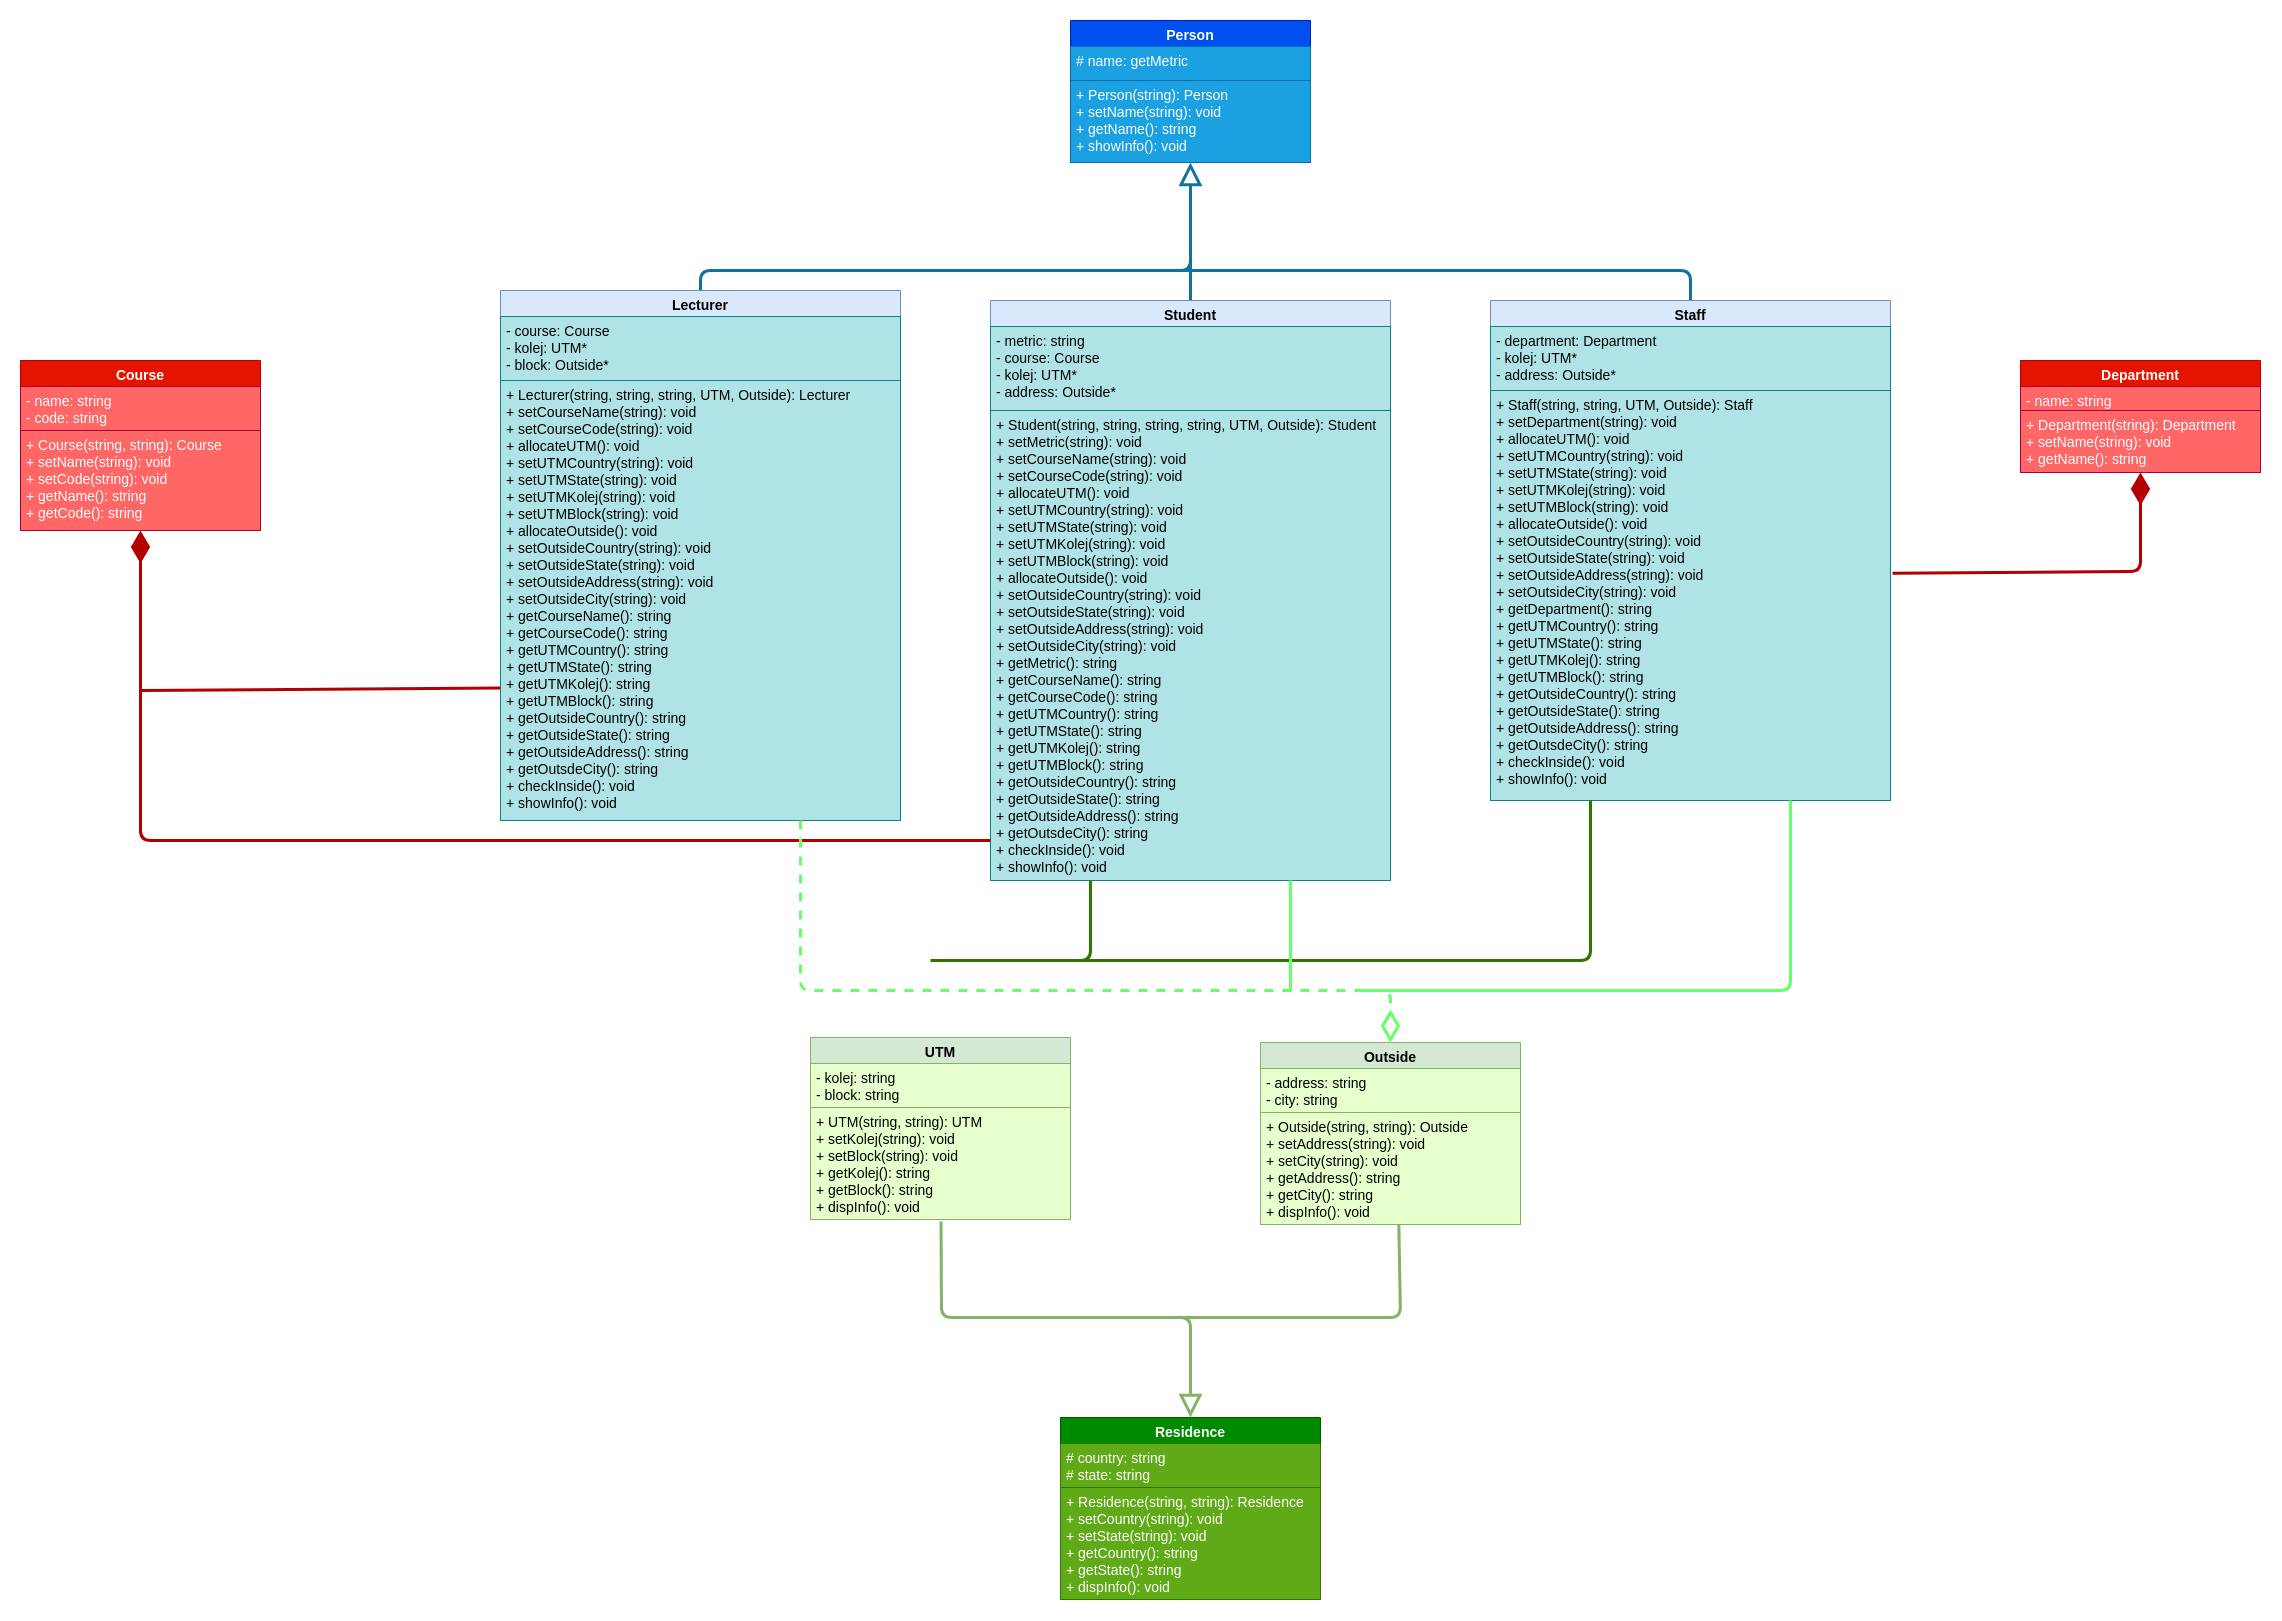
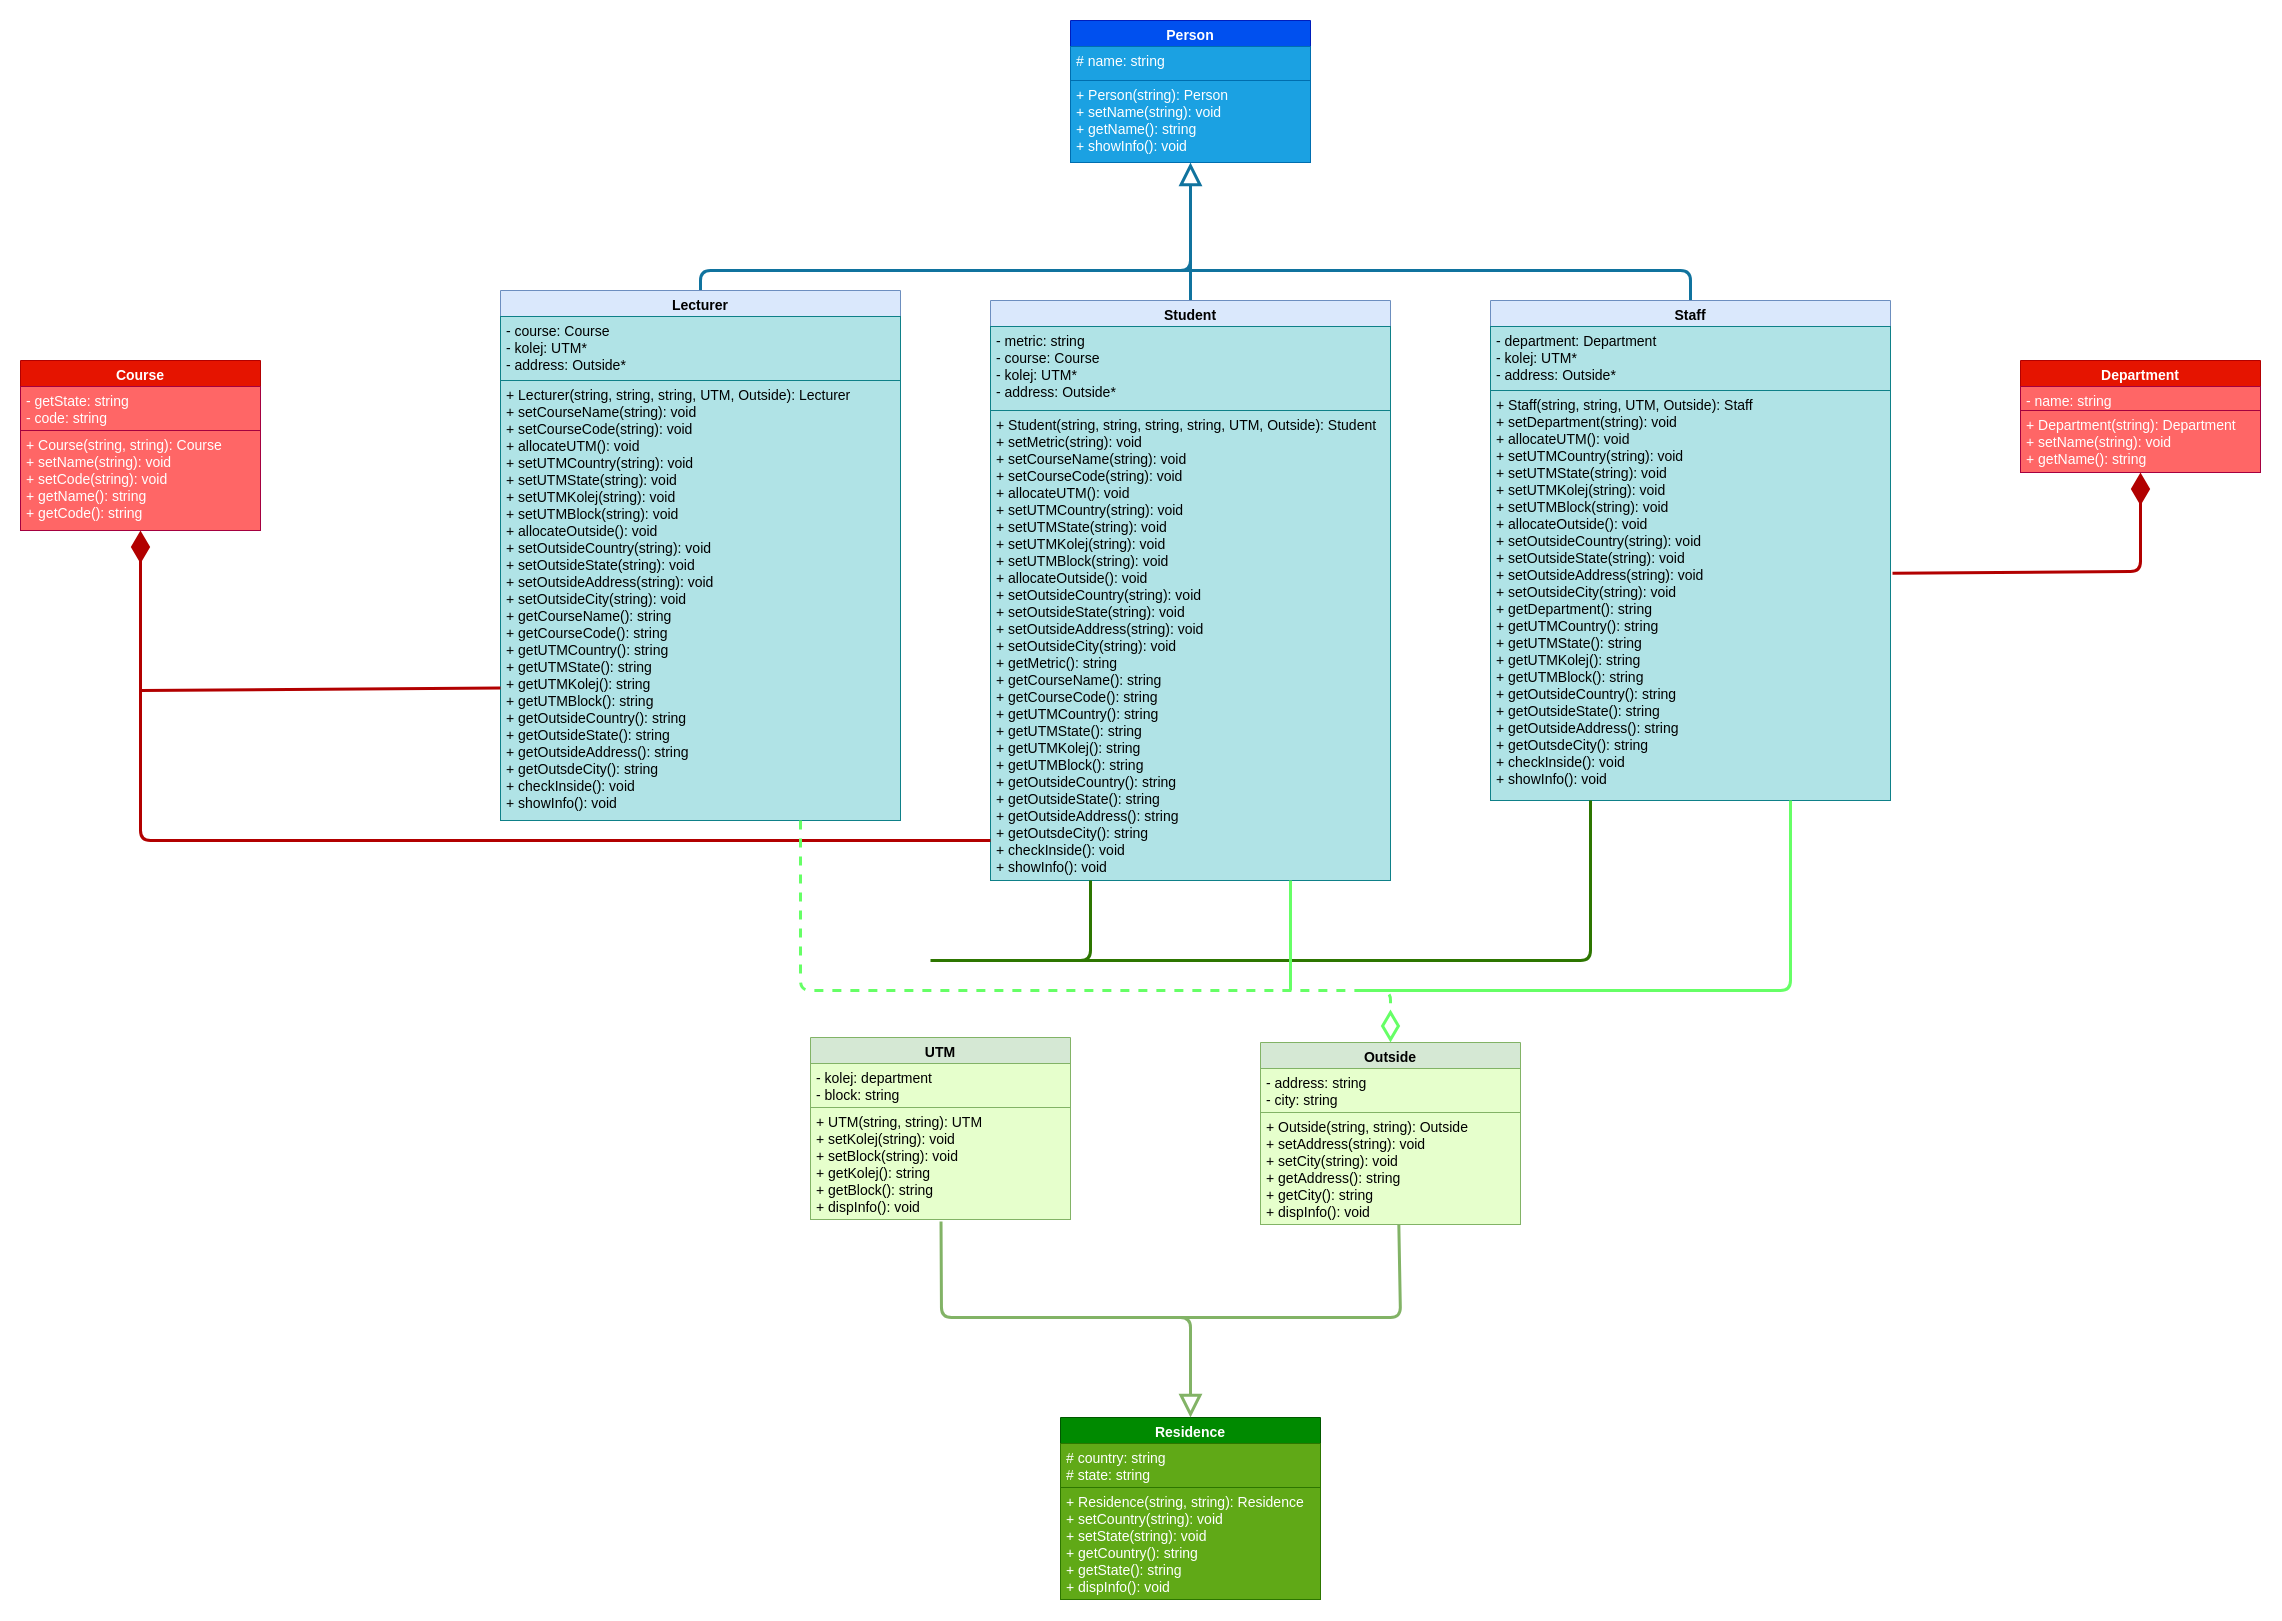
node "# name: getMetric": label "# name: getMetric" -> "# name: string"
node "- course: Course - kolej: UTM* - block: Outside*": label "- course: Course - kolej: UTM* - block: Outside*" -> "- course: Course - kolej: UTM* - address: Outside*"
node "- name: string - code: string": label "- name: string - code: string" -> "- getState: string - code: string"
node "- kolej: string - block: string": label "- kolej: string - block: string" -> "- kolej: department - block: string"
